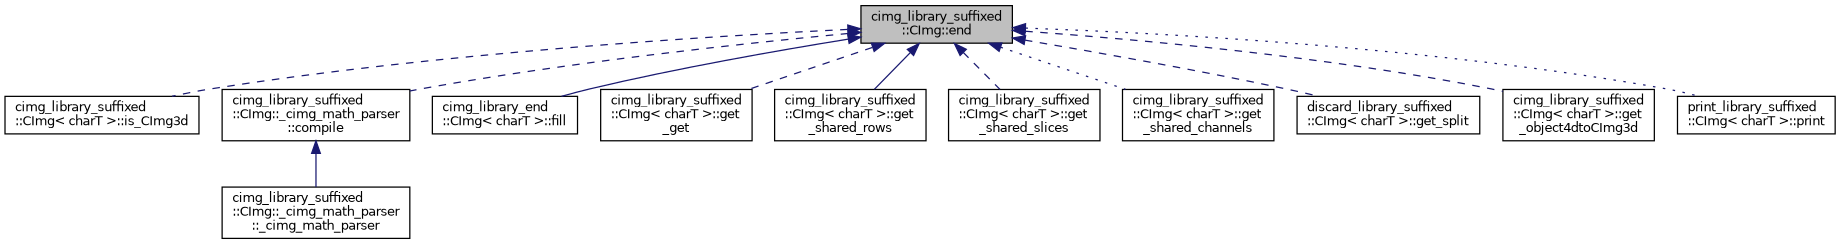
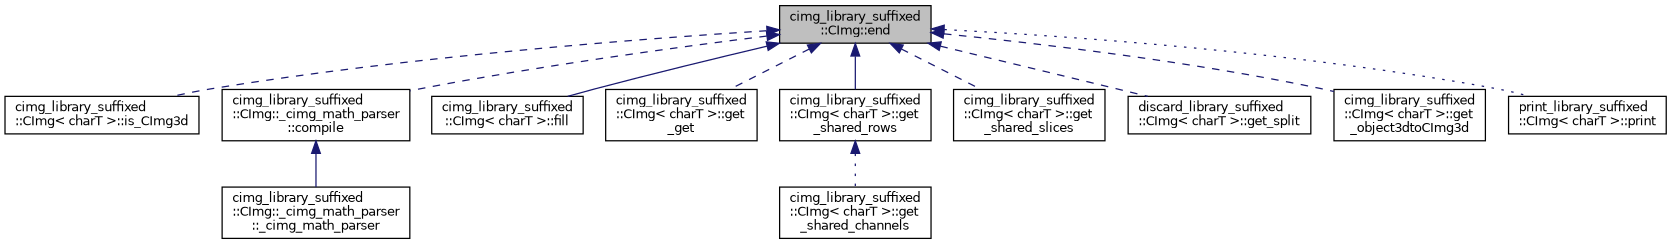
edge "cimg_library_suffixed ::CImg< charT >::get _shared_channels" -> "cimg_library_suffixed ::CImg::end": now "cimg_library_suffixed ::CImg< charT >::get _shared_channels" -> "cimg_library_suffixed ::CImg< charT >::get _shared_rows"
node "cimg_library_end ::CImg< charT >::fill": label "cimg_library_end ::CImg< charT >::fill" -> "cimg_library_suffixed ::CImg< charT >::fill"
node "cimg_library_suffixed ::CImg< charT >::get _object4dtoCImg3d": label "cimg_library_suffixed ::CImg< charT >::get _object4dtoCImg3d" -> "cimg_library_suffixed ::CImg< charT >::get _object3dtoCImg3d"
